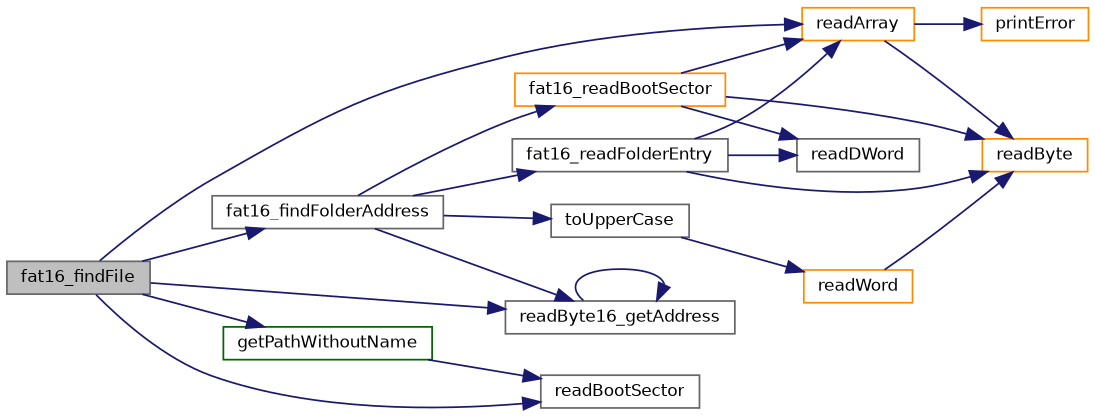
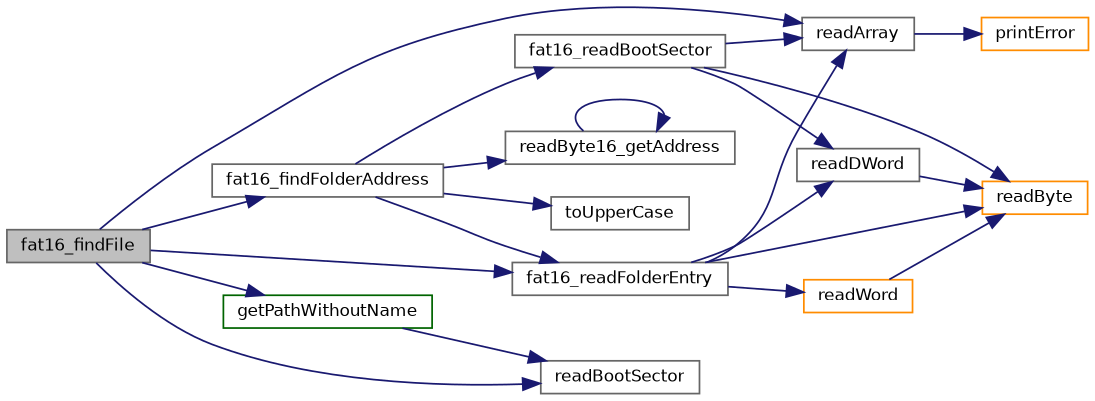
node "readArray": color darkorange -> gray40
edge "readArray" -> "readByte": now "readDWord" -> "readByte"
node "fat16_readBootSector": color darkorange -> gray40
edge "toUpperCase" -> "readWord": now "fat16_readFolderEntry" -> "readWord"
edge "fat16_findFile" -> "readByte16_getAddress": now "fat16_findFile" -> "fat16_readFolderEntry"
